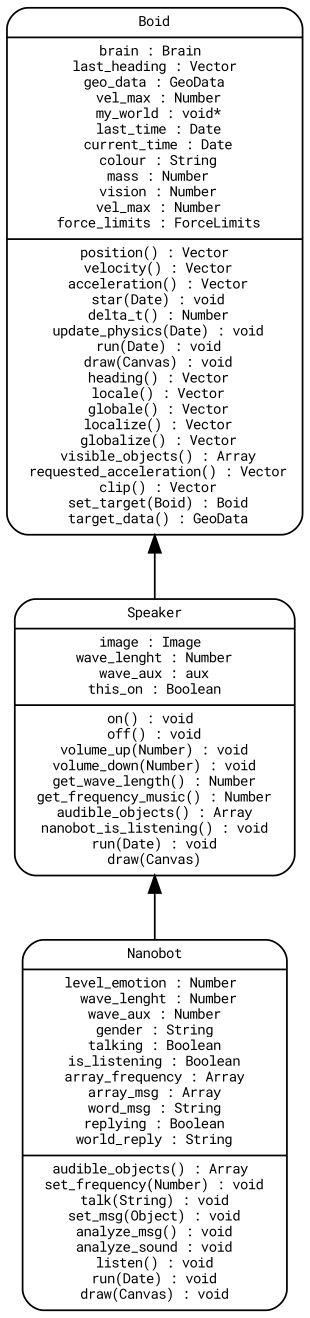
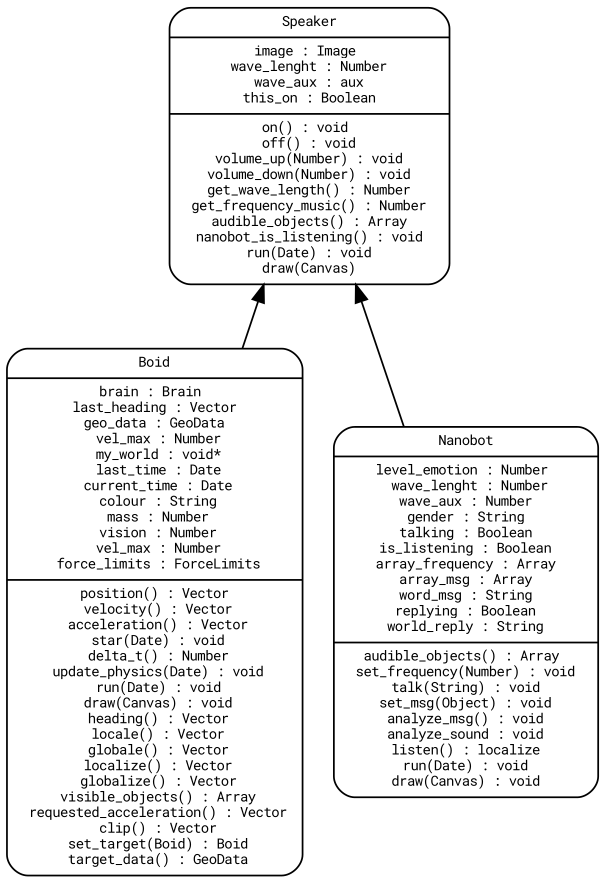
edge "Speaker" -> "Boid": reversed
node "Nanobot": text "listen() : void" -> "listen() : localize"
